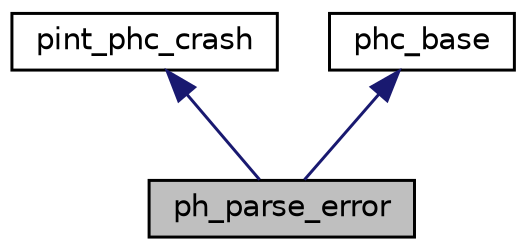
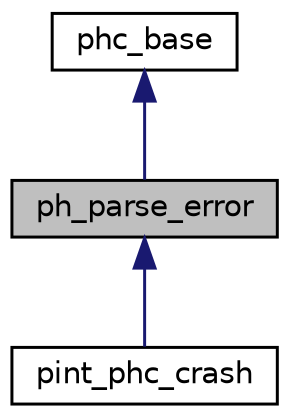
edge "ph_parse_error" -> "pint_phc_crash": reversed
